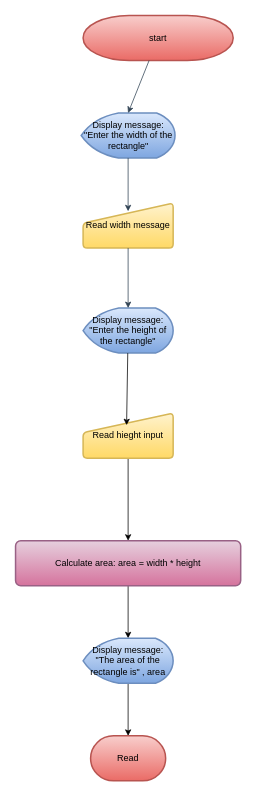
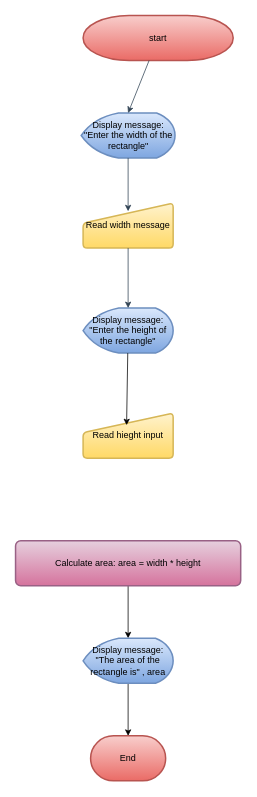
edge "Read hieght input" -> "Calculate area: area = width * height": removed
node "Read": label "Read" -> "End"
